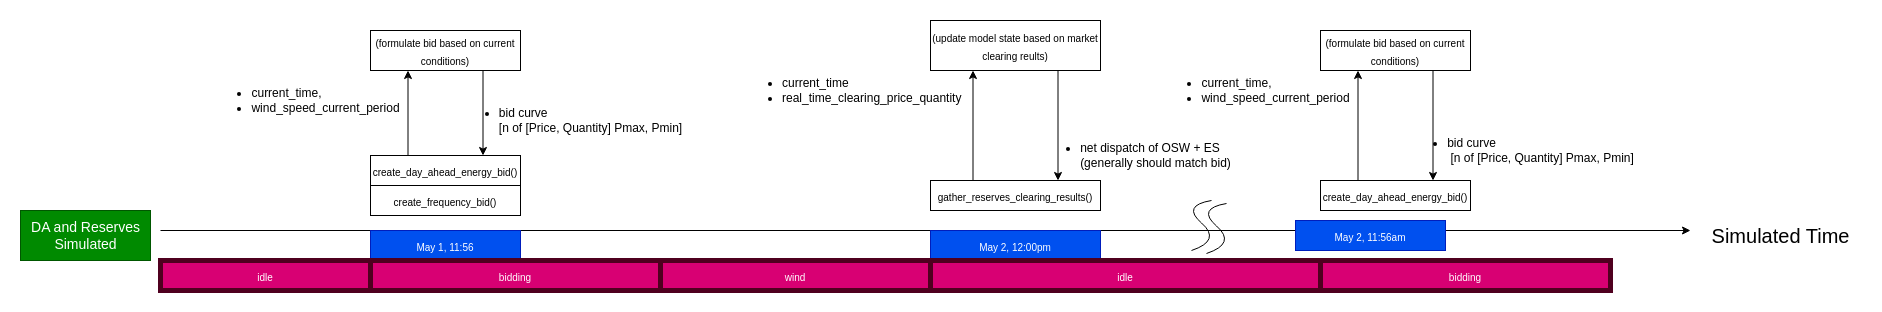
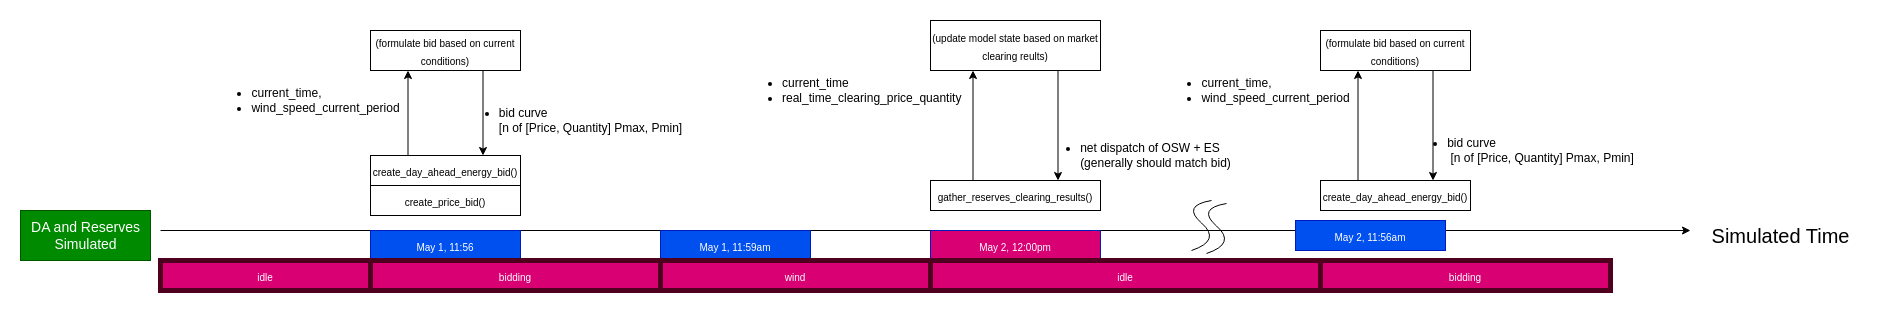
node "create_frequency_bid()": label "create_frequency_bid()" -> "create_price_bid()"
node "May 1, 11:59am": added
node "May 2, 12:00pm": fillcolor #0050ef -> #d80073
